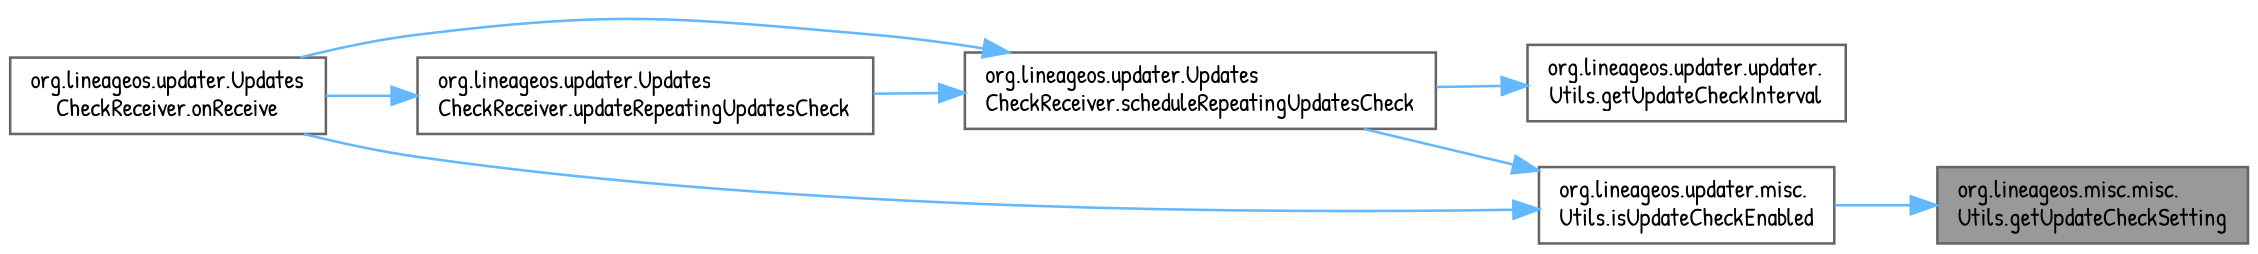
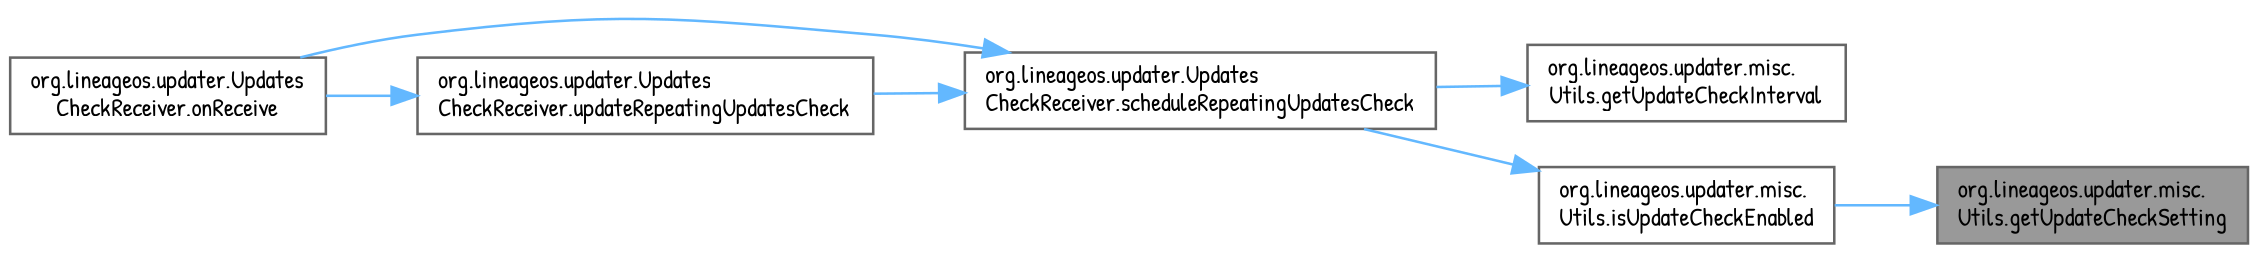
node "org.lineageos.updater.updater. Utils.getUpdateCheckInterval": label "org.lineageos.updater.updater. Utils.getUpdateCheckInterval" -> "org.lineageos.updater.misc. Utils.getUpdateCheckInterval"
edge "org.lineageos.updater.Updates CheckReceiver.onReceive" -> "org.lineageos.updater.misc. Utils.isUpdateCheckEnabled": removed
node "org.lineageos.misc.misc. Utils.getUpdateCheckSetting": label "org.lineageos.misc.misc. Utils.getUpdateCheckSetting" -> "org.lineageos.updater.misc. Utils.getUpdateCheckSetting"
